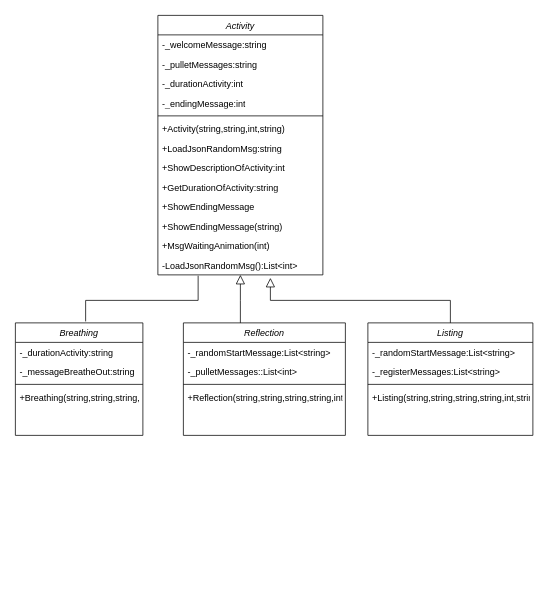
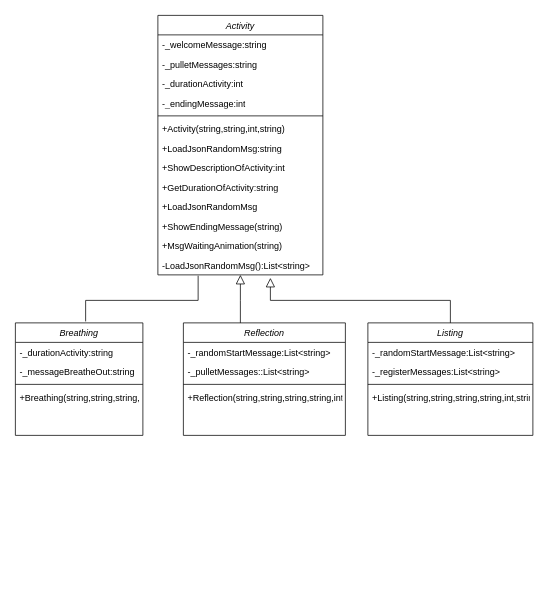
node "+ShowEndingMessage": label "+ShowEndingMessage" -> "+LoadJsonRandomMsg"
node "+MsgWaitingAnimation(int)": label "+MsgWaitingAnimation(int)" -> "+MsgWaitingAnimation(string)"
node "-LoadJsonRandomMsg():List<int>": label "-LoadJsonRandomMsg():List<int>" -> "-LoadJsonRandomMsg():List<string>"
node "-_pulletMessages::List<int>": label "-_pulletMessages::List<int>" -> "-_pulletMessages::List<string>"
